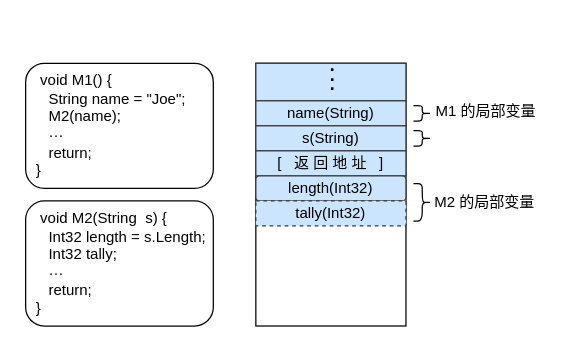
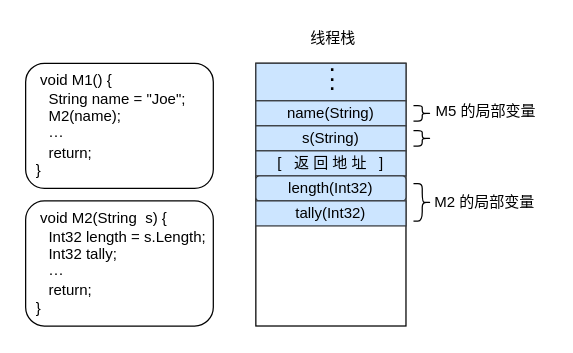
node "线程栈": added
node "M1 的局部变量": label "M1 的局部变量" -> "M5 的局部变量"
node "tally(Int32)": style dashed -> solid
